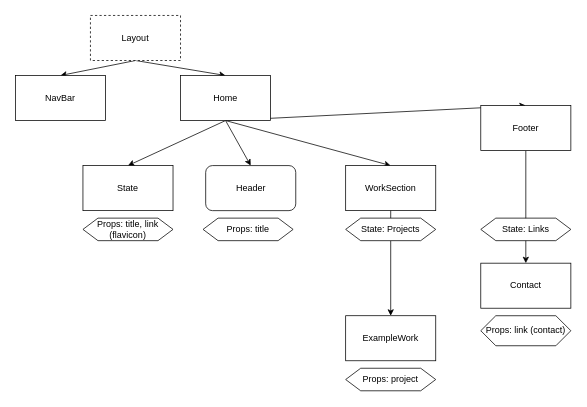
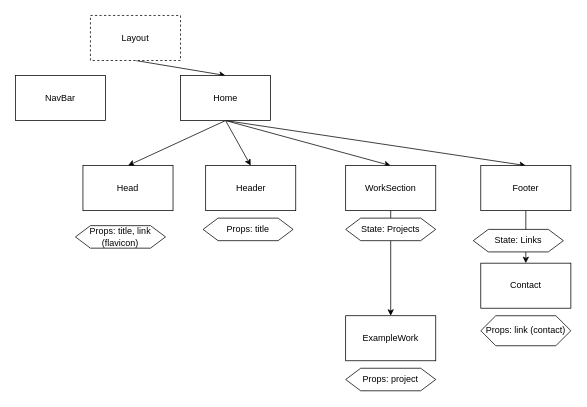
edge "Layout" -> "NavBar": removed
node "Footer": moved (525, 128) -> (525, 188)
node "State": label "State" -> "Head"
node "Header": shape rounded rectangle -> rectangle
node "Props: title, link (flavicon)": moved (128, 229) -> (120, 237)
node "State: Links": moved (525, 229) -> (518, 240)
